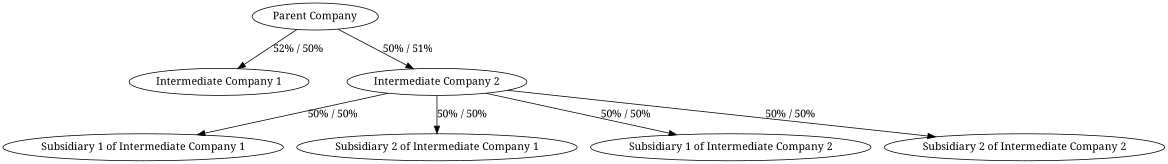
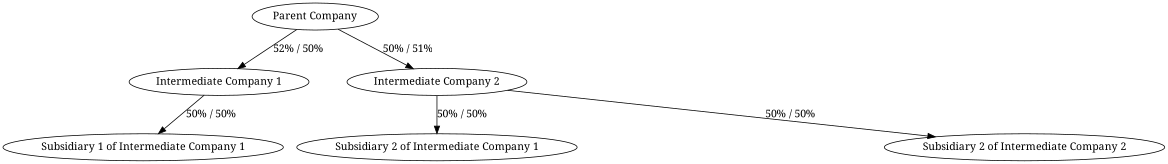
edge "Intermediate Company 2" -> "Subsidiary 1 of Intermediate Company 1": now "Intermediate Company 1" -> "Subsidiary 1 of Intermediate Company 1"
node "Subsidiary 1 of Intermediate Company 2": removed
